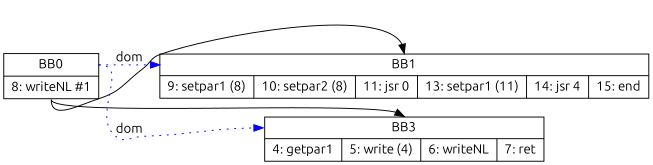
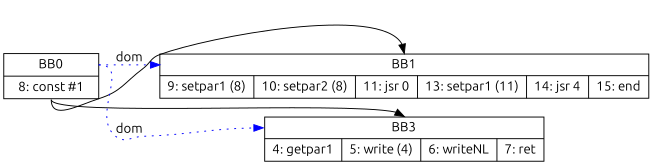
node "BB0": text "8: writeNL #1" -> "8: const #1"
